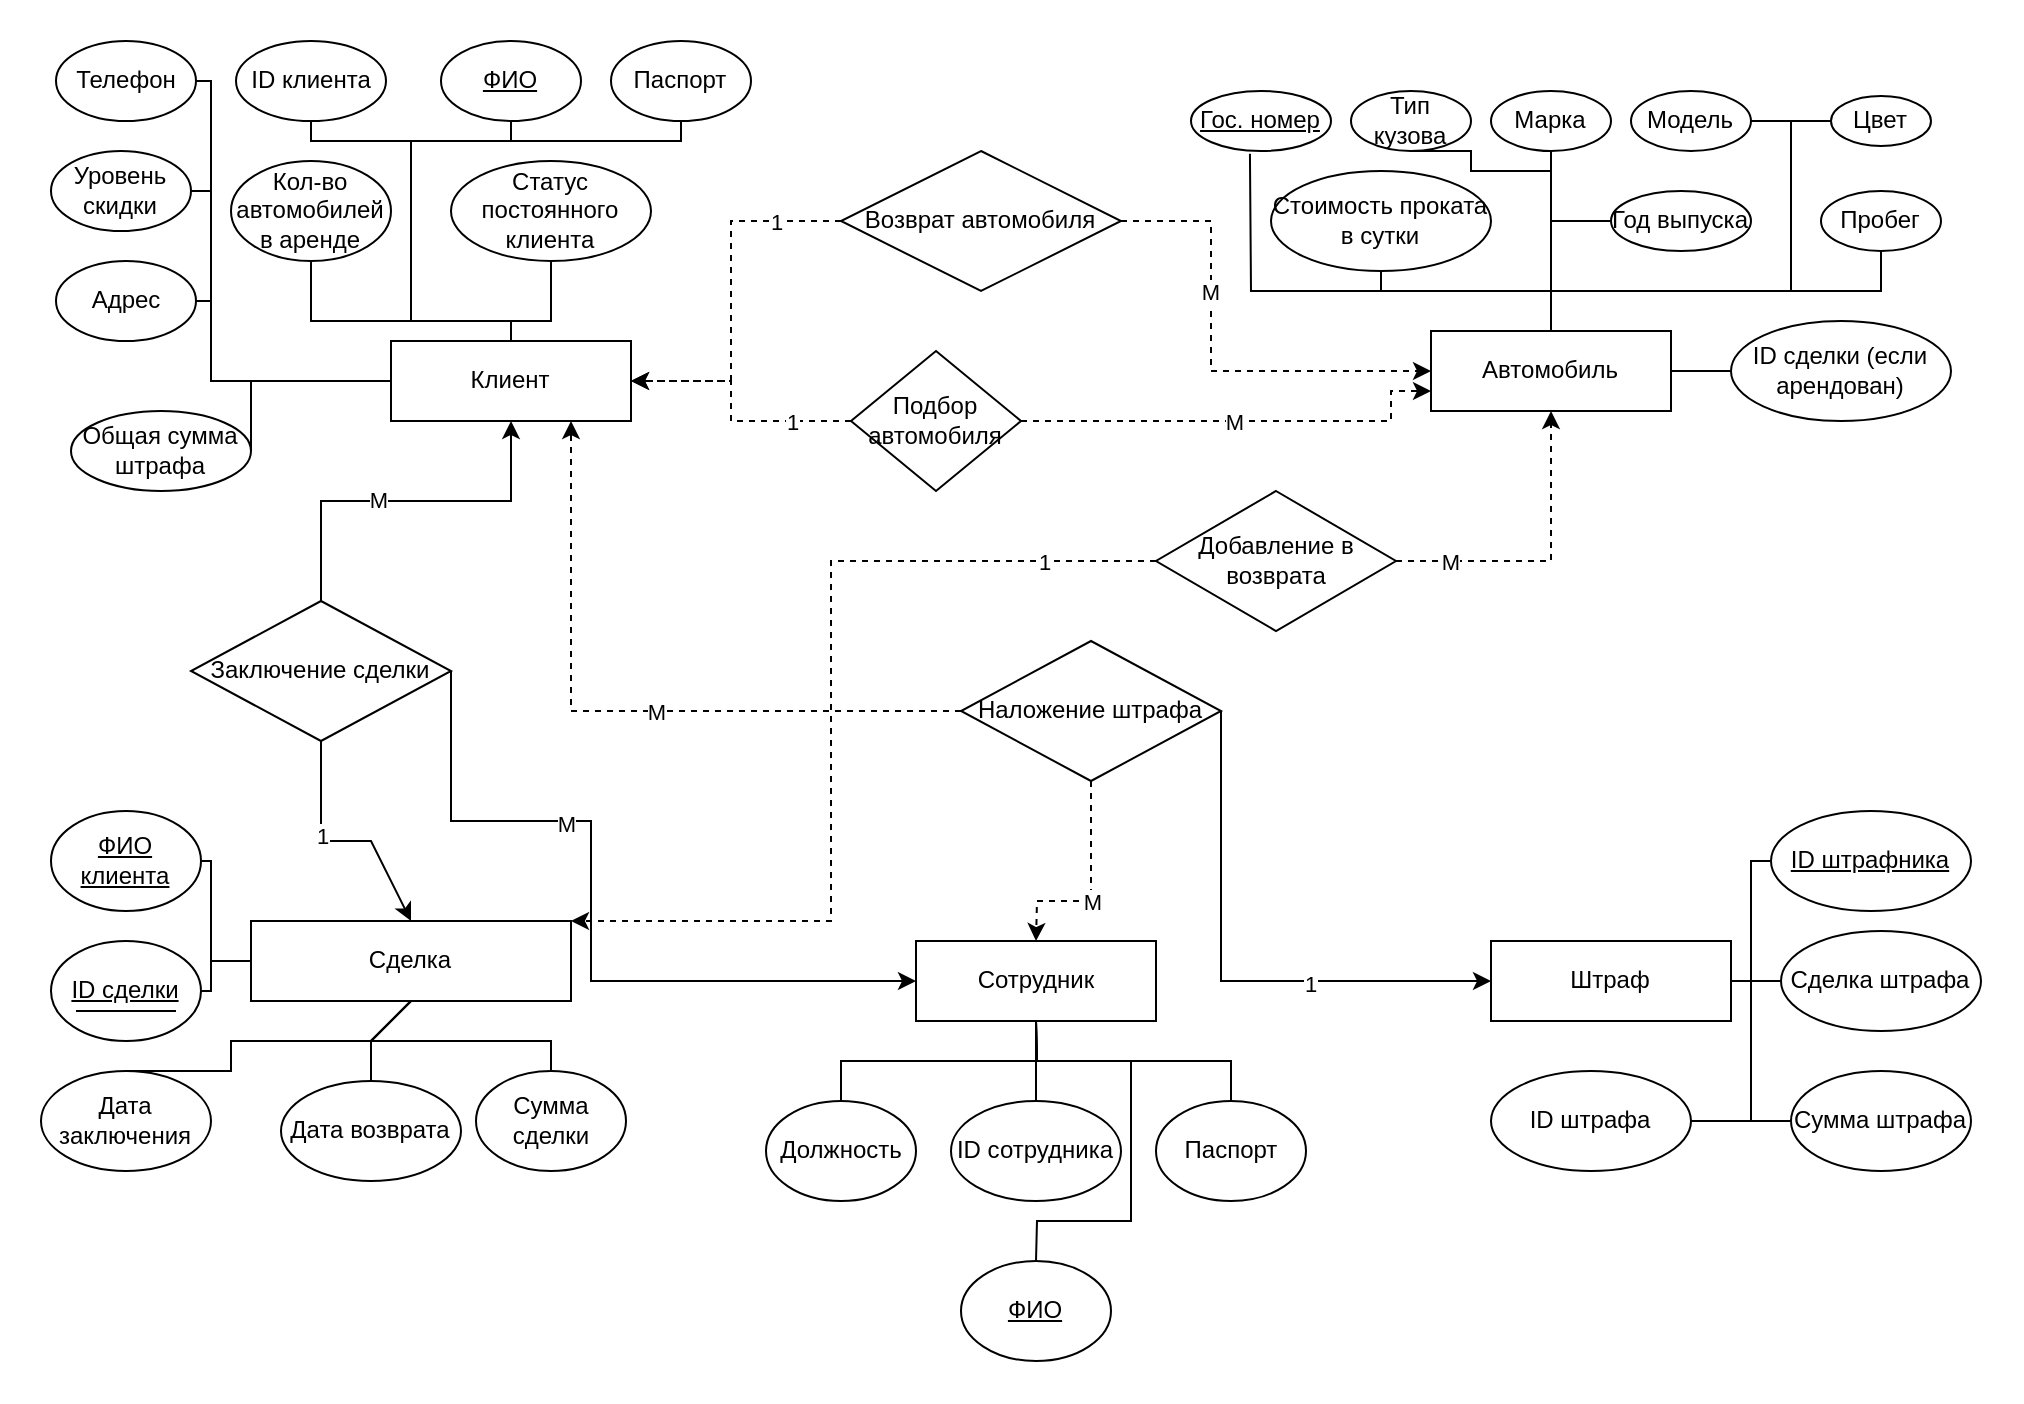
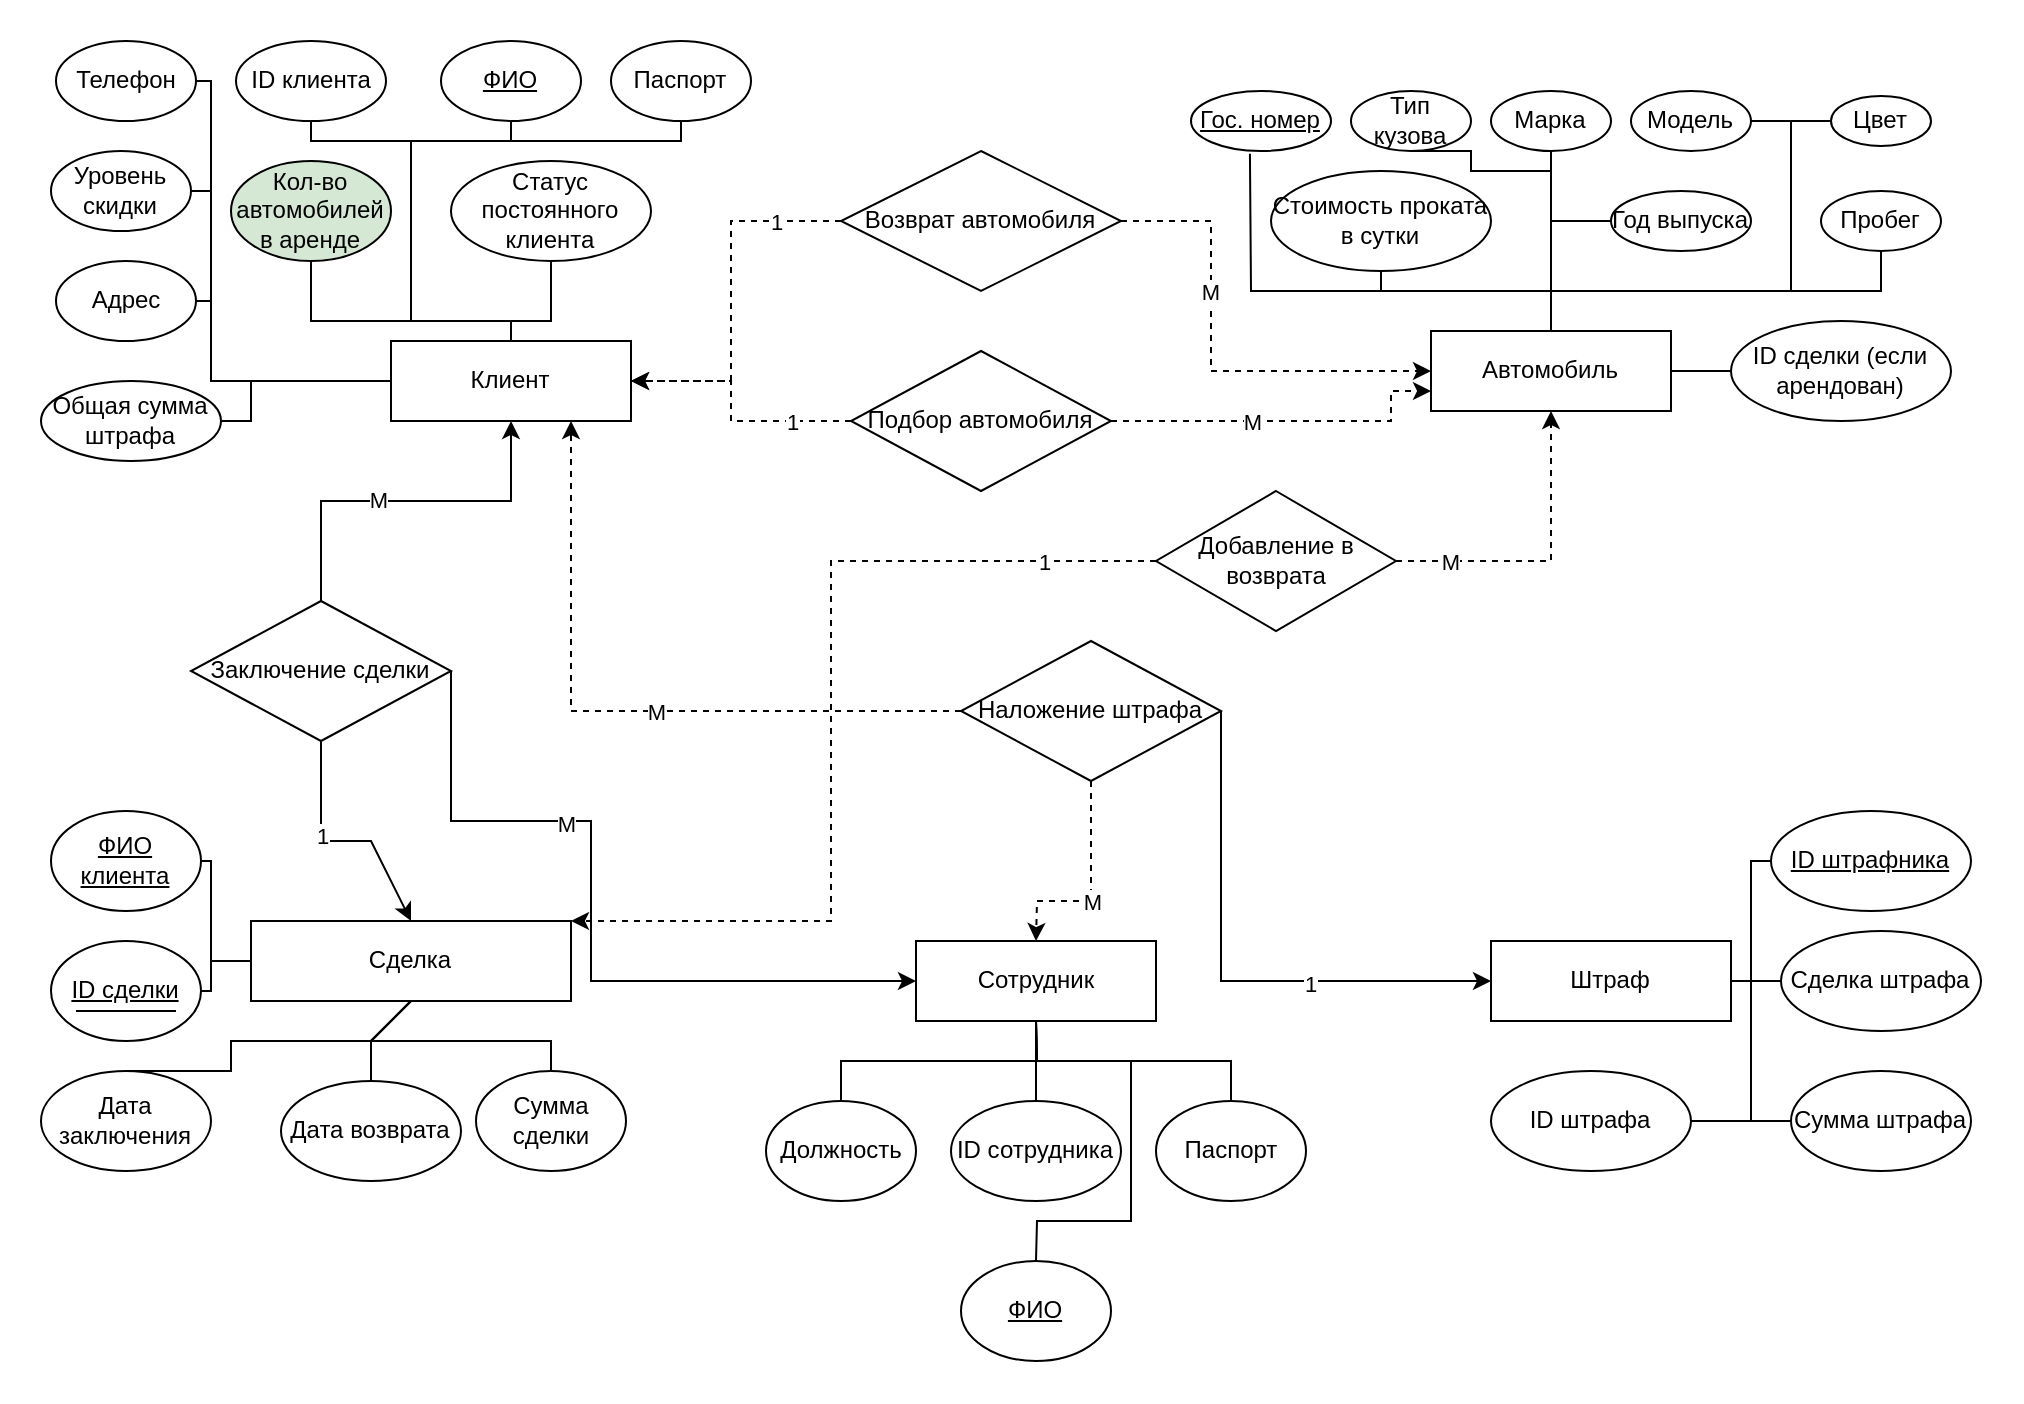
node "Кол-во автомобилей в аренде": fillcolor #ffffff -> #d5e8d4
node "Подбор автомобиля": size 170x140 -> 260x140
node "Общая сумма штрафа": moved (161, 451) -> (131, 421)
